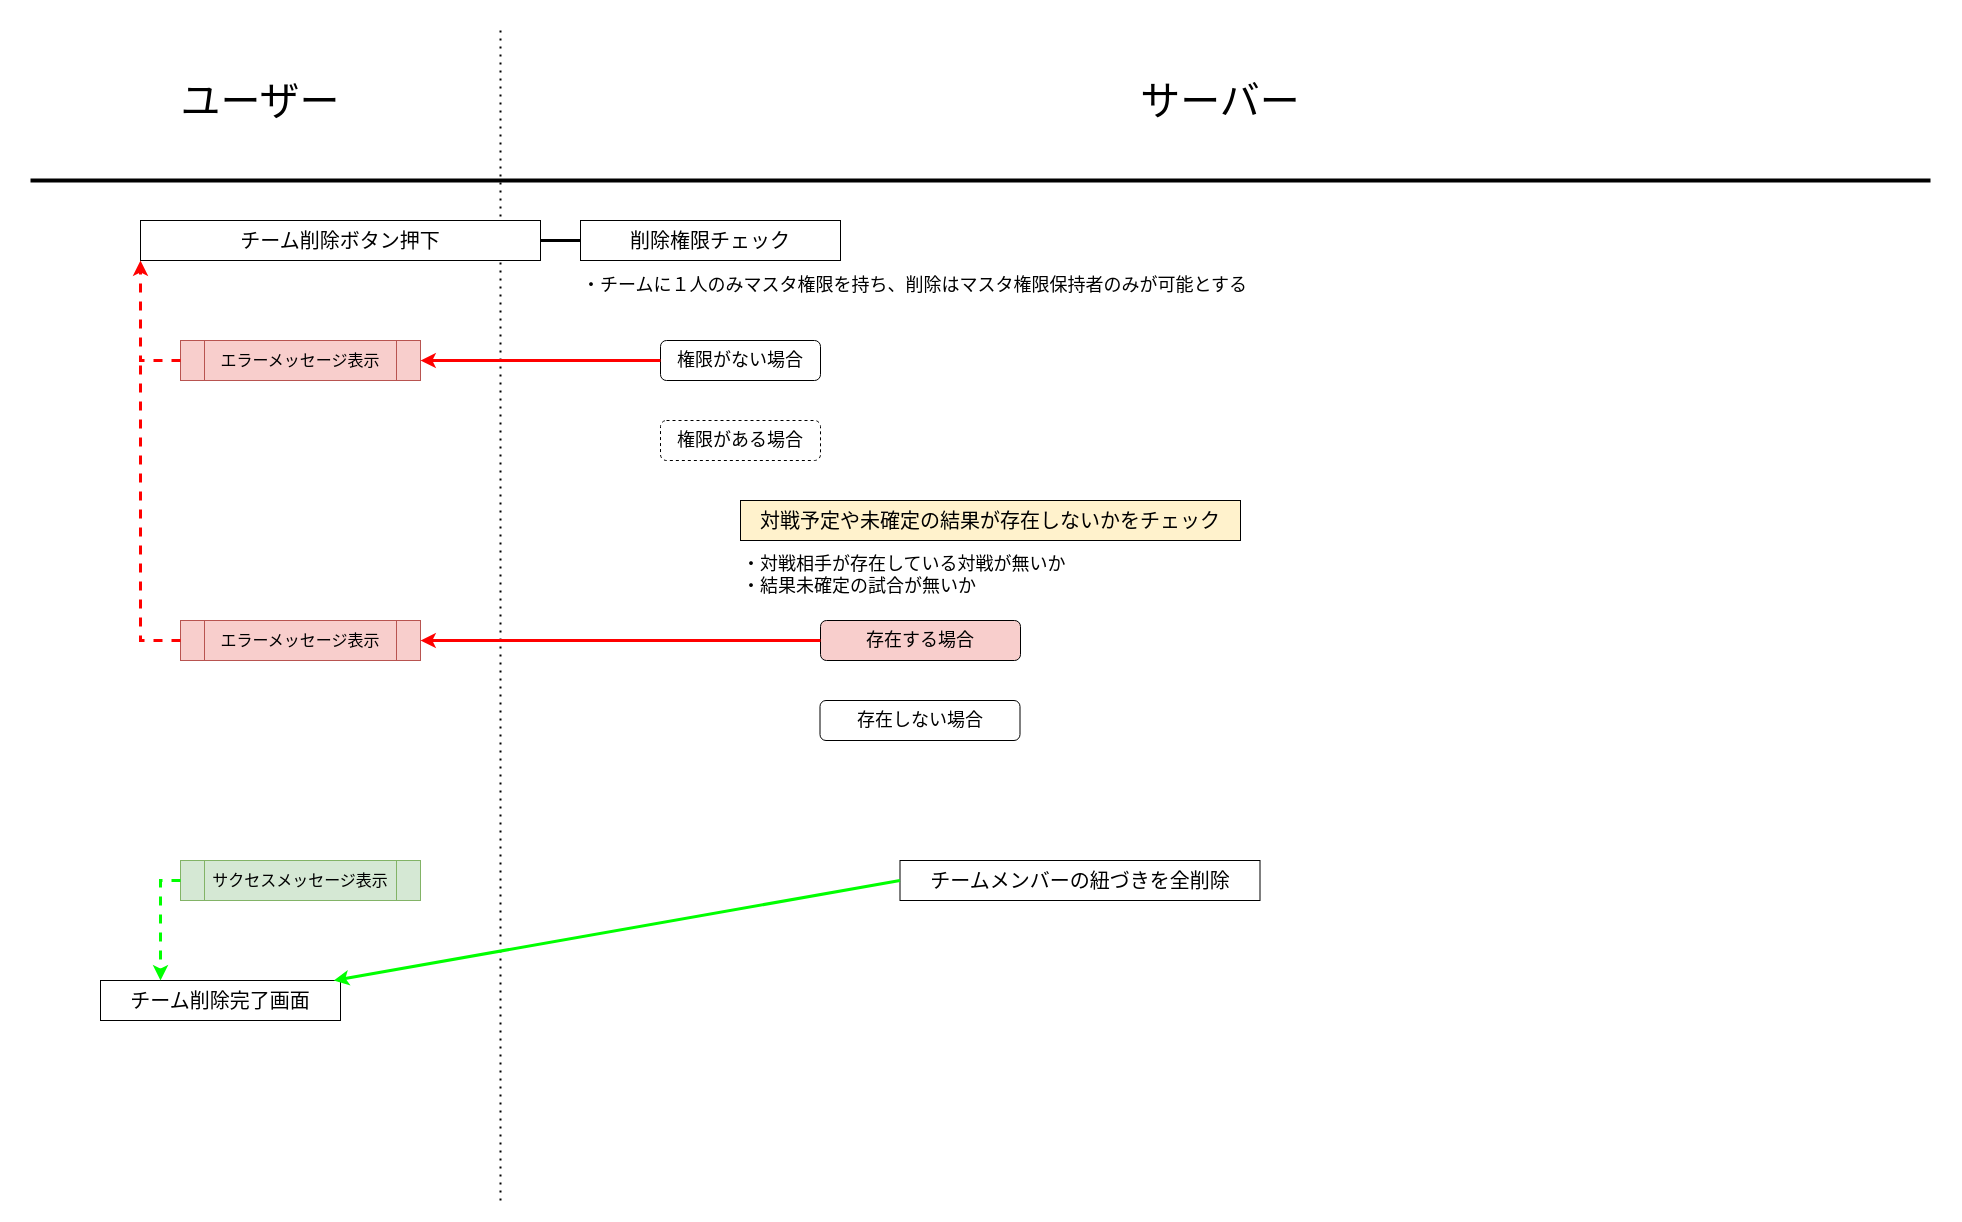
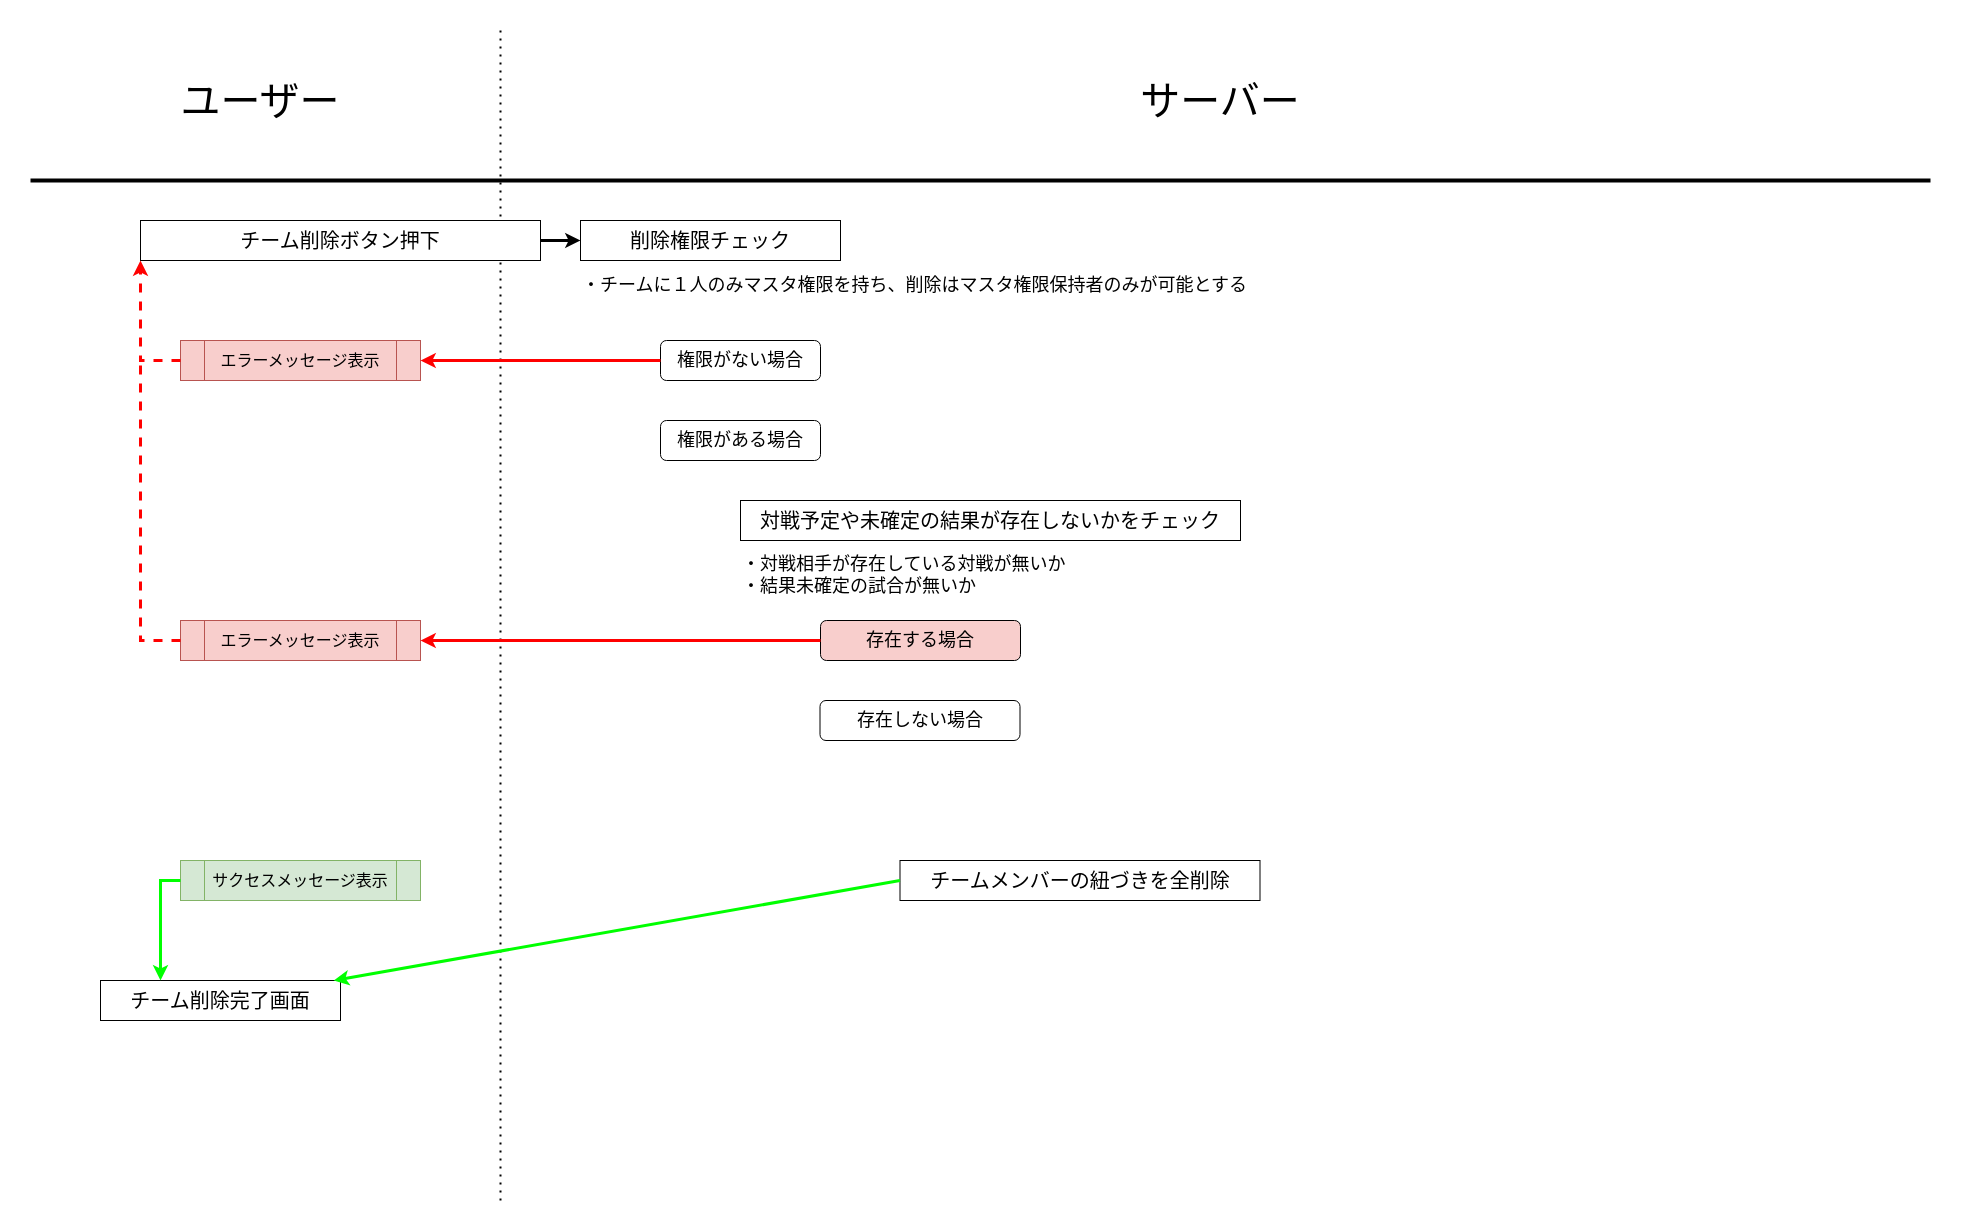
edge "チーム削除ボタン押下" -- "削除権限チェック": arrowhead none -> classic
node "権限がある場合": style dashed -> solid
node "対戦予定や未確定の結果が存在しないかをチェック": fillcolor #fff2cc -> #ffffff
edge "サクセスメッセージ表示" -> "チーム削除完了画面": style dashed -> solid
